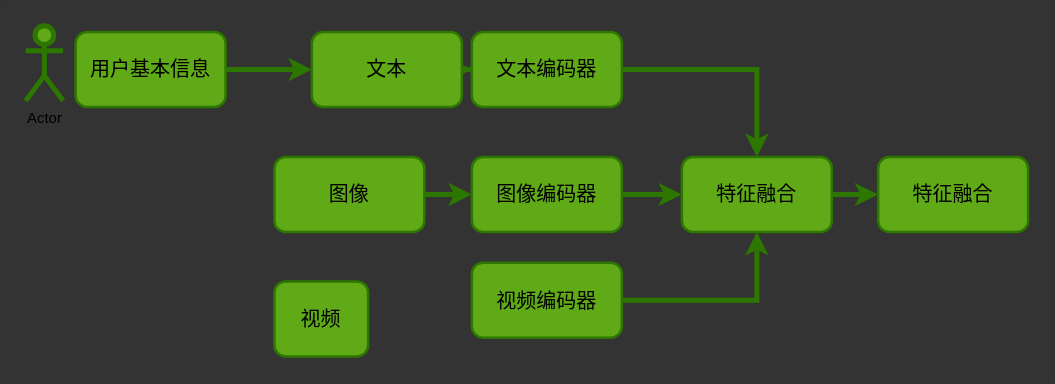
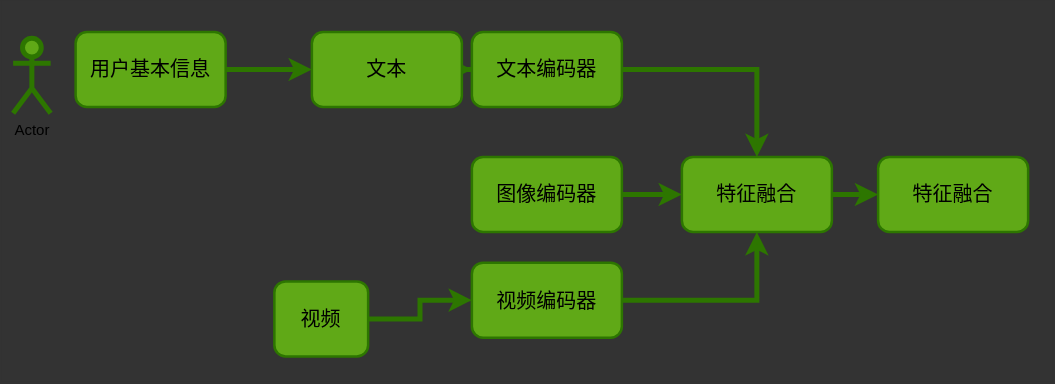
node "Actor": moved (44, 63) -> (32, 76)
node "图像": removed
edge "图像" -> "图像编码器": removed
edge "视频" -> "视频编码器": added
